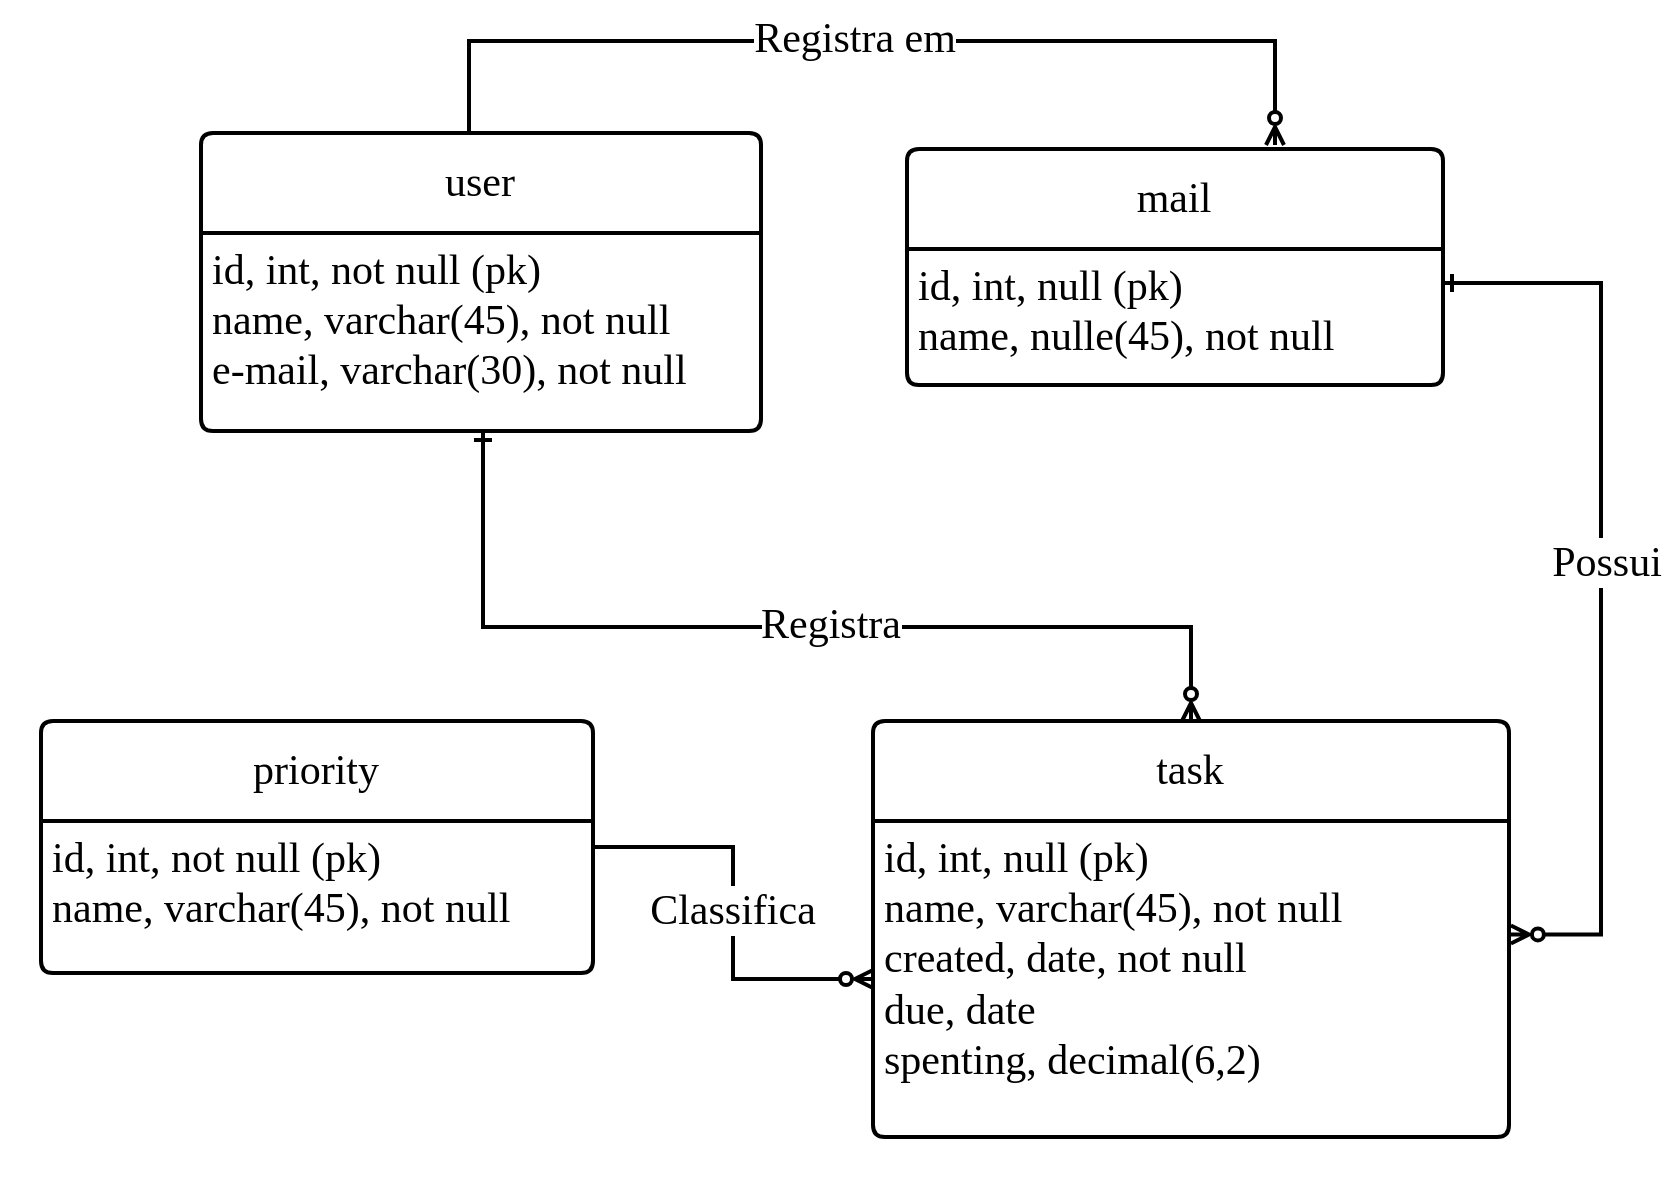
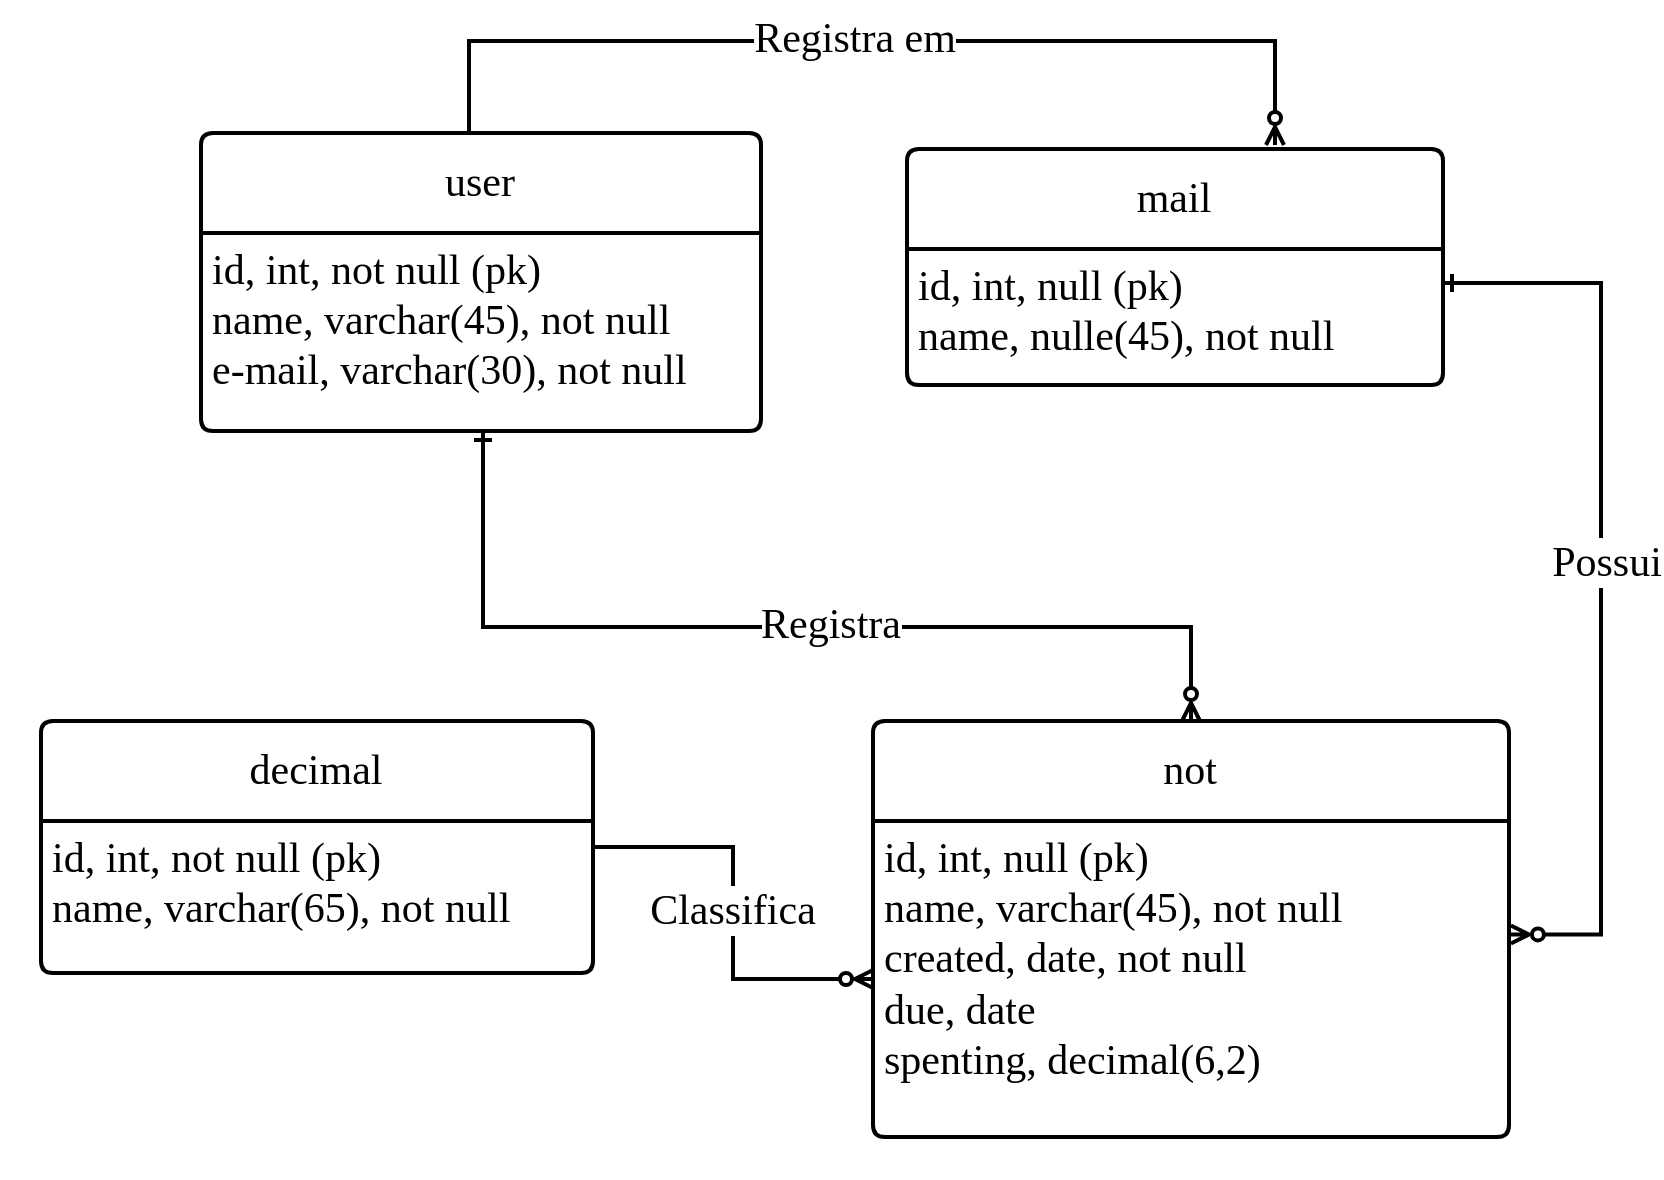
node "priority": label "priority" -> "decimal"
node "task": label "task" -> "not"
node "id, int, not null (pk) name, varchar(45), not null": label "id, int, not null (pk) name, varchar(45), not null" -> "id, int, not null (pk) name, varchar(65), not null"
